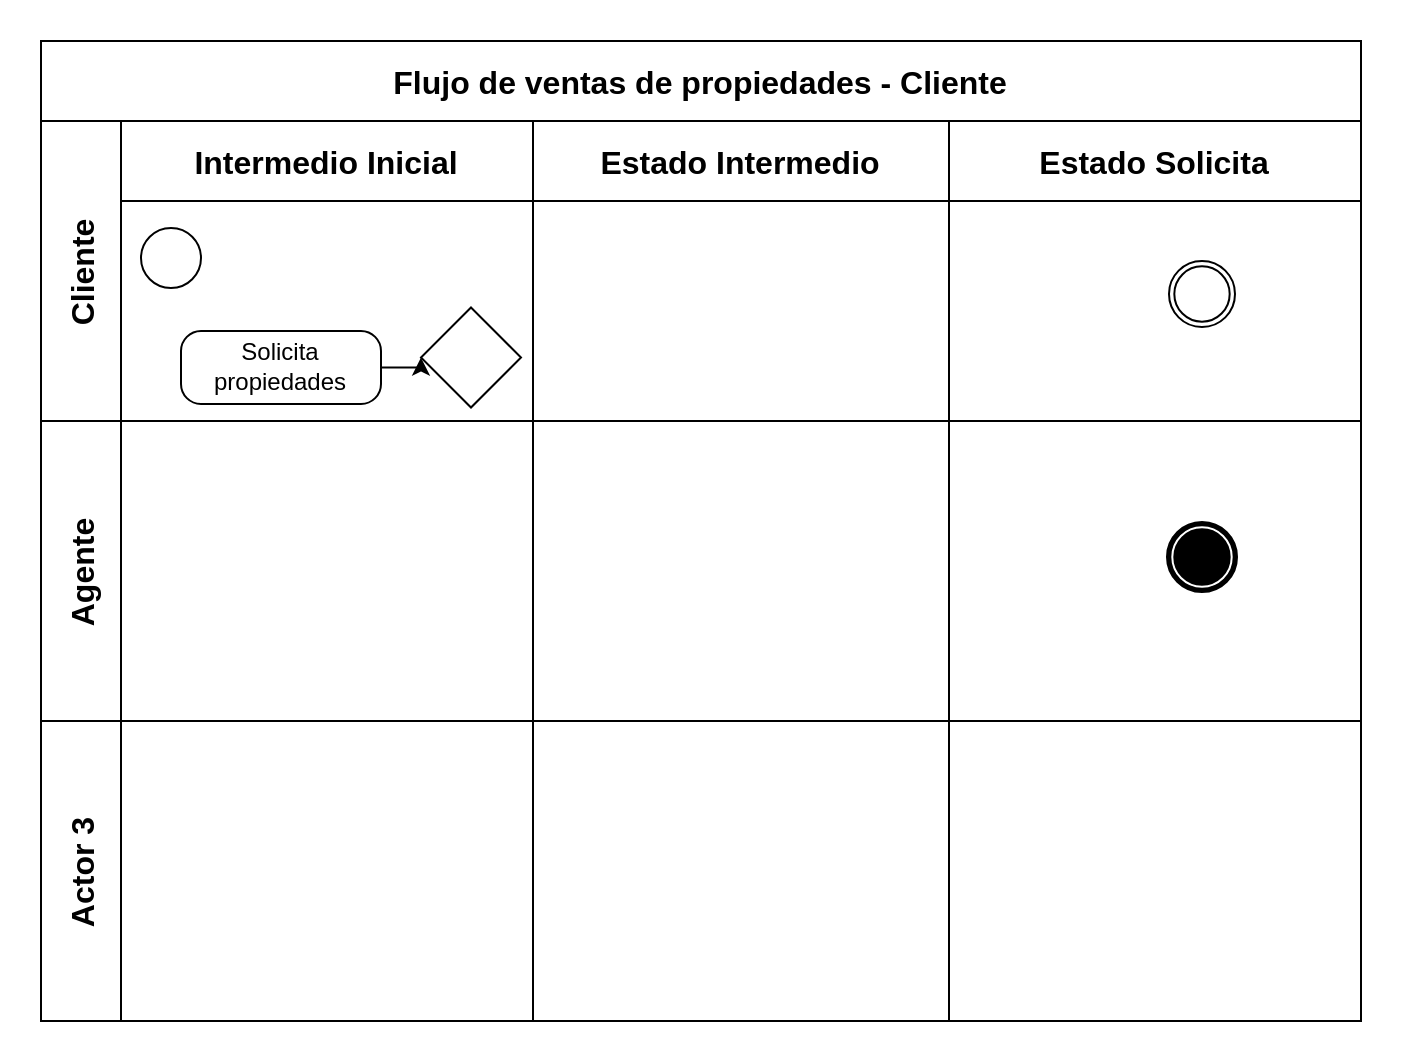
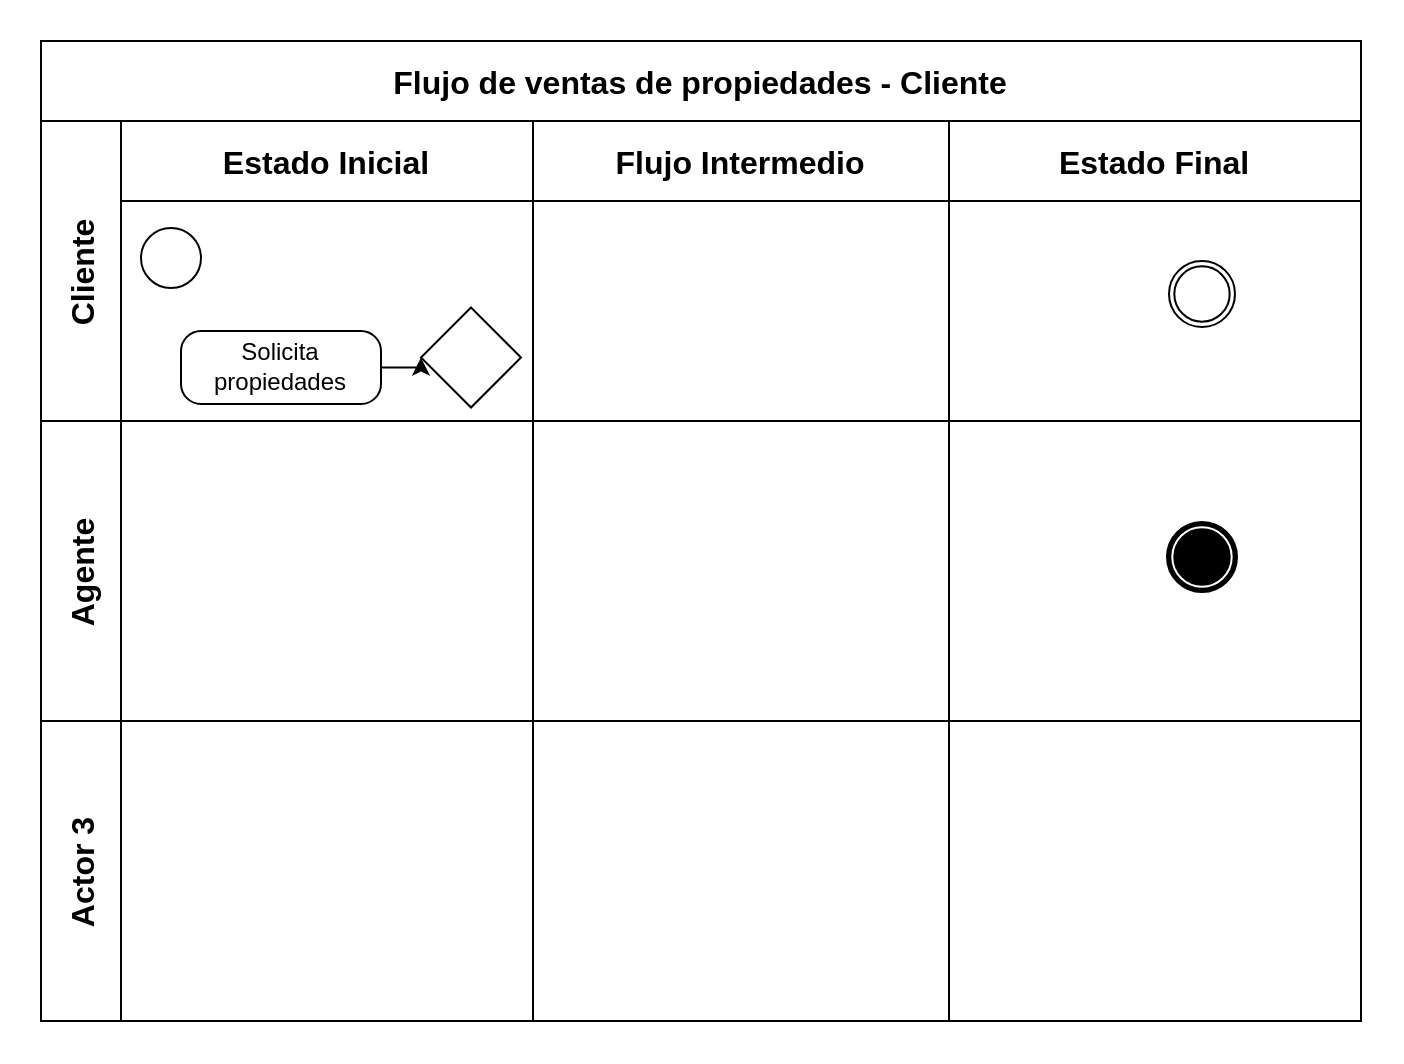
node "Intermedio Inicial": label "Intermedio Inicial" -> "Estado Inicial"
node "Estado Intermedio": label "Estado Intermedio" -> "Flujo Intermedio"
node "Estado Solicita": label "Estado Solicita" -> "Estado Final"
